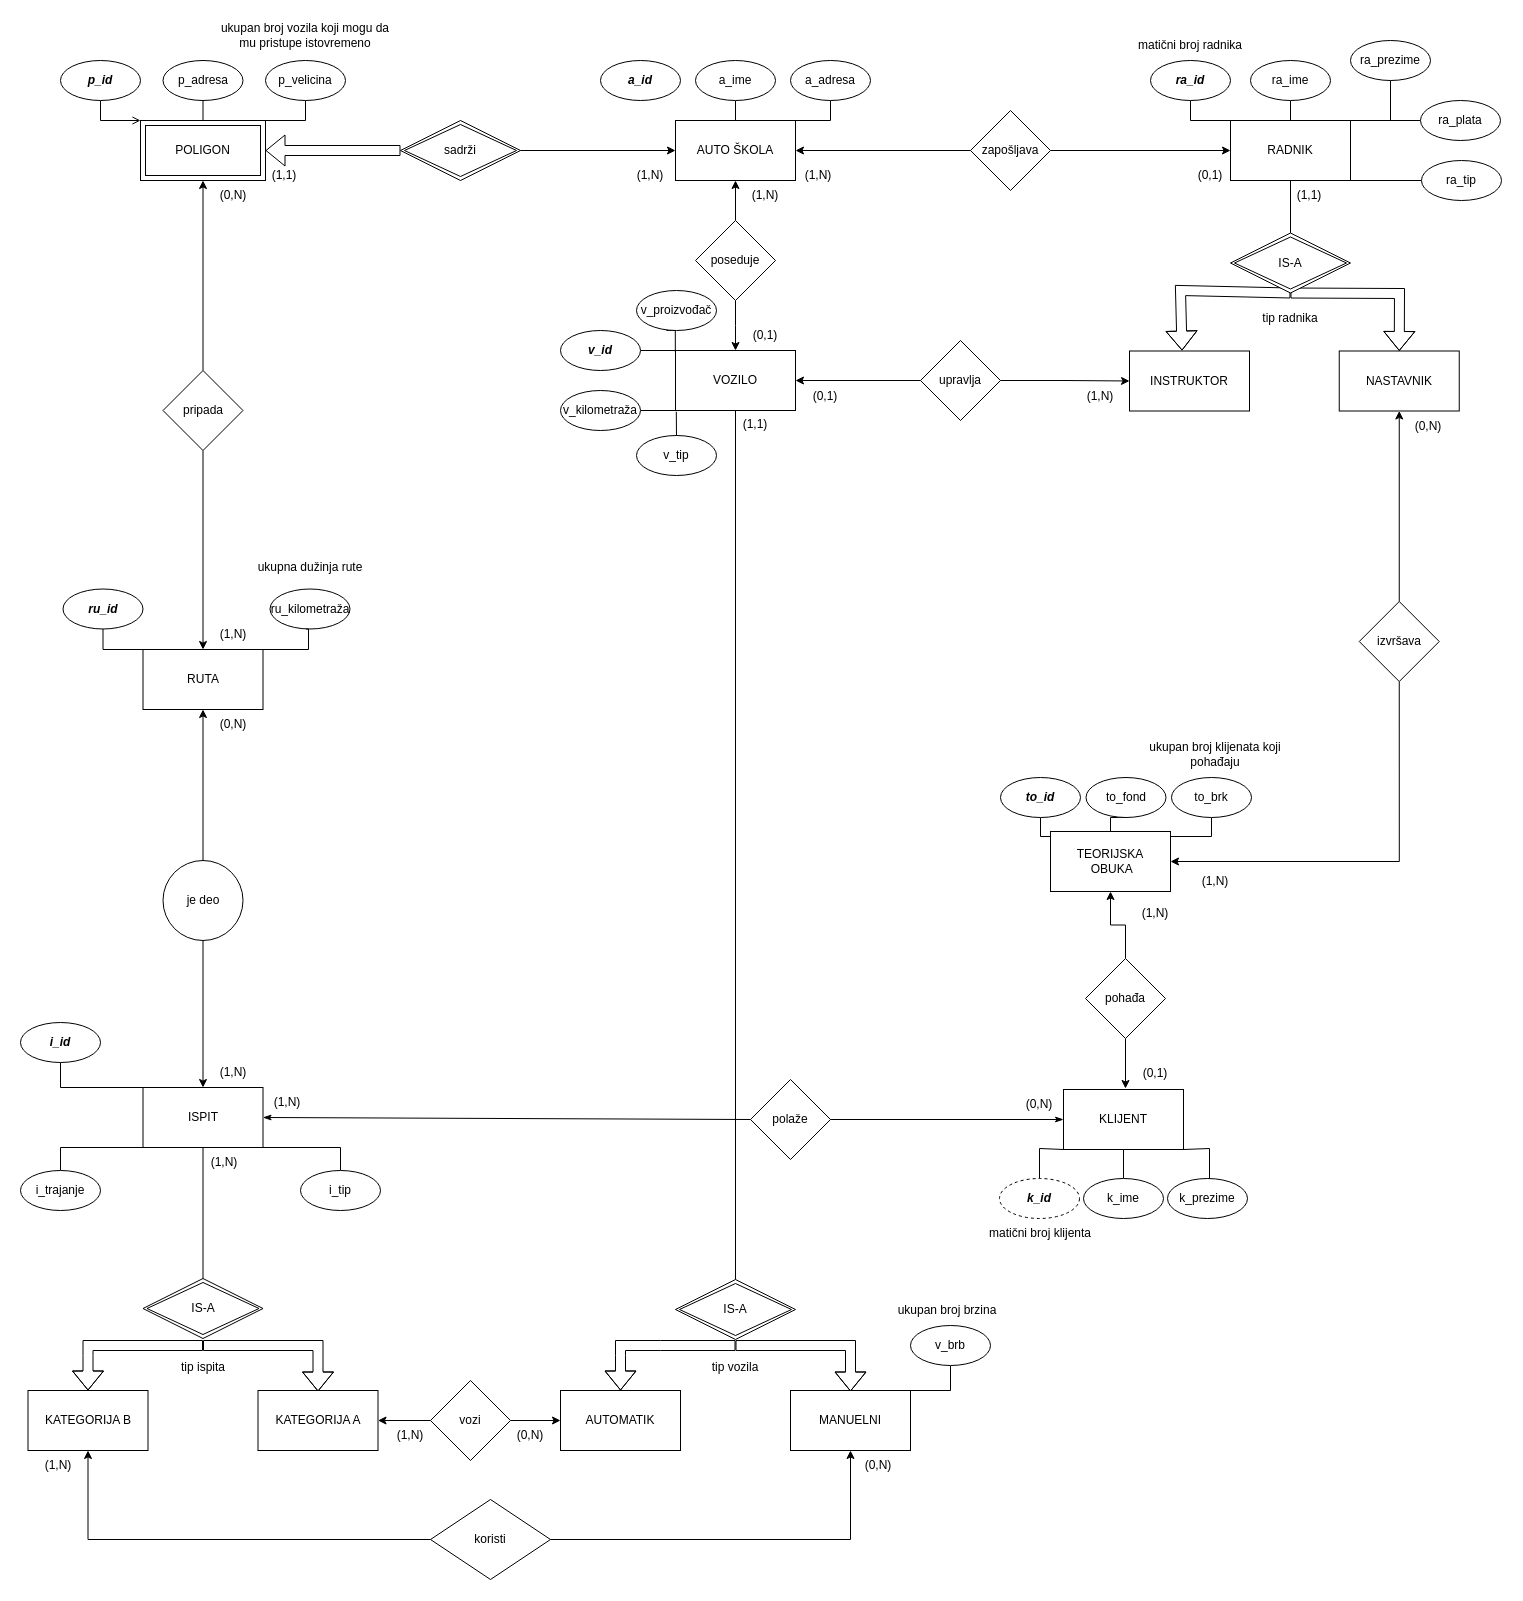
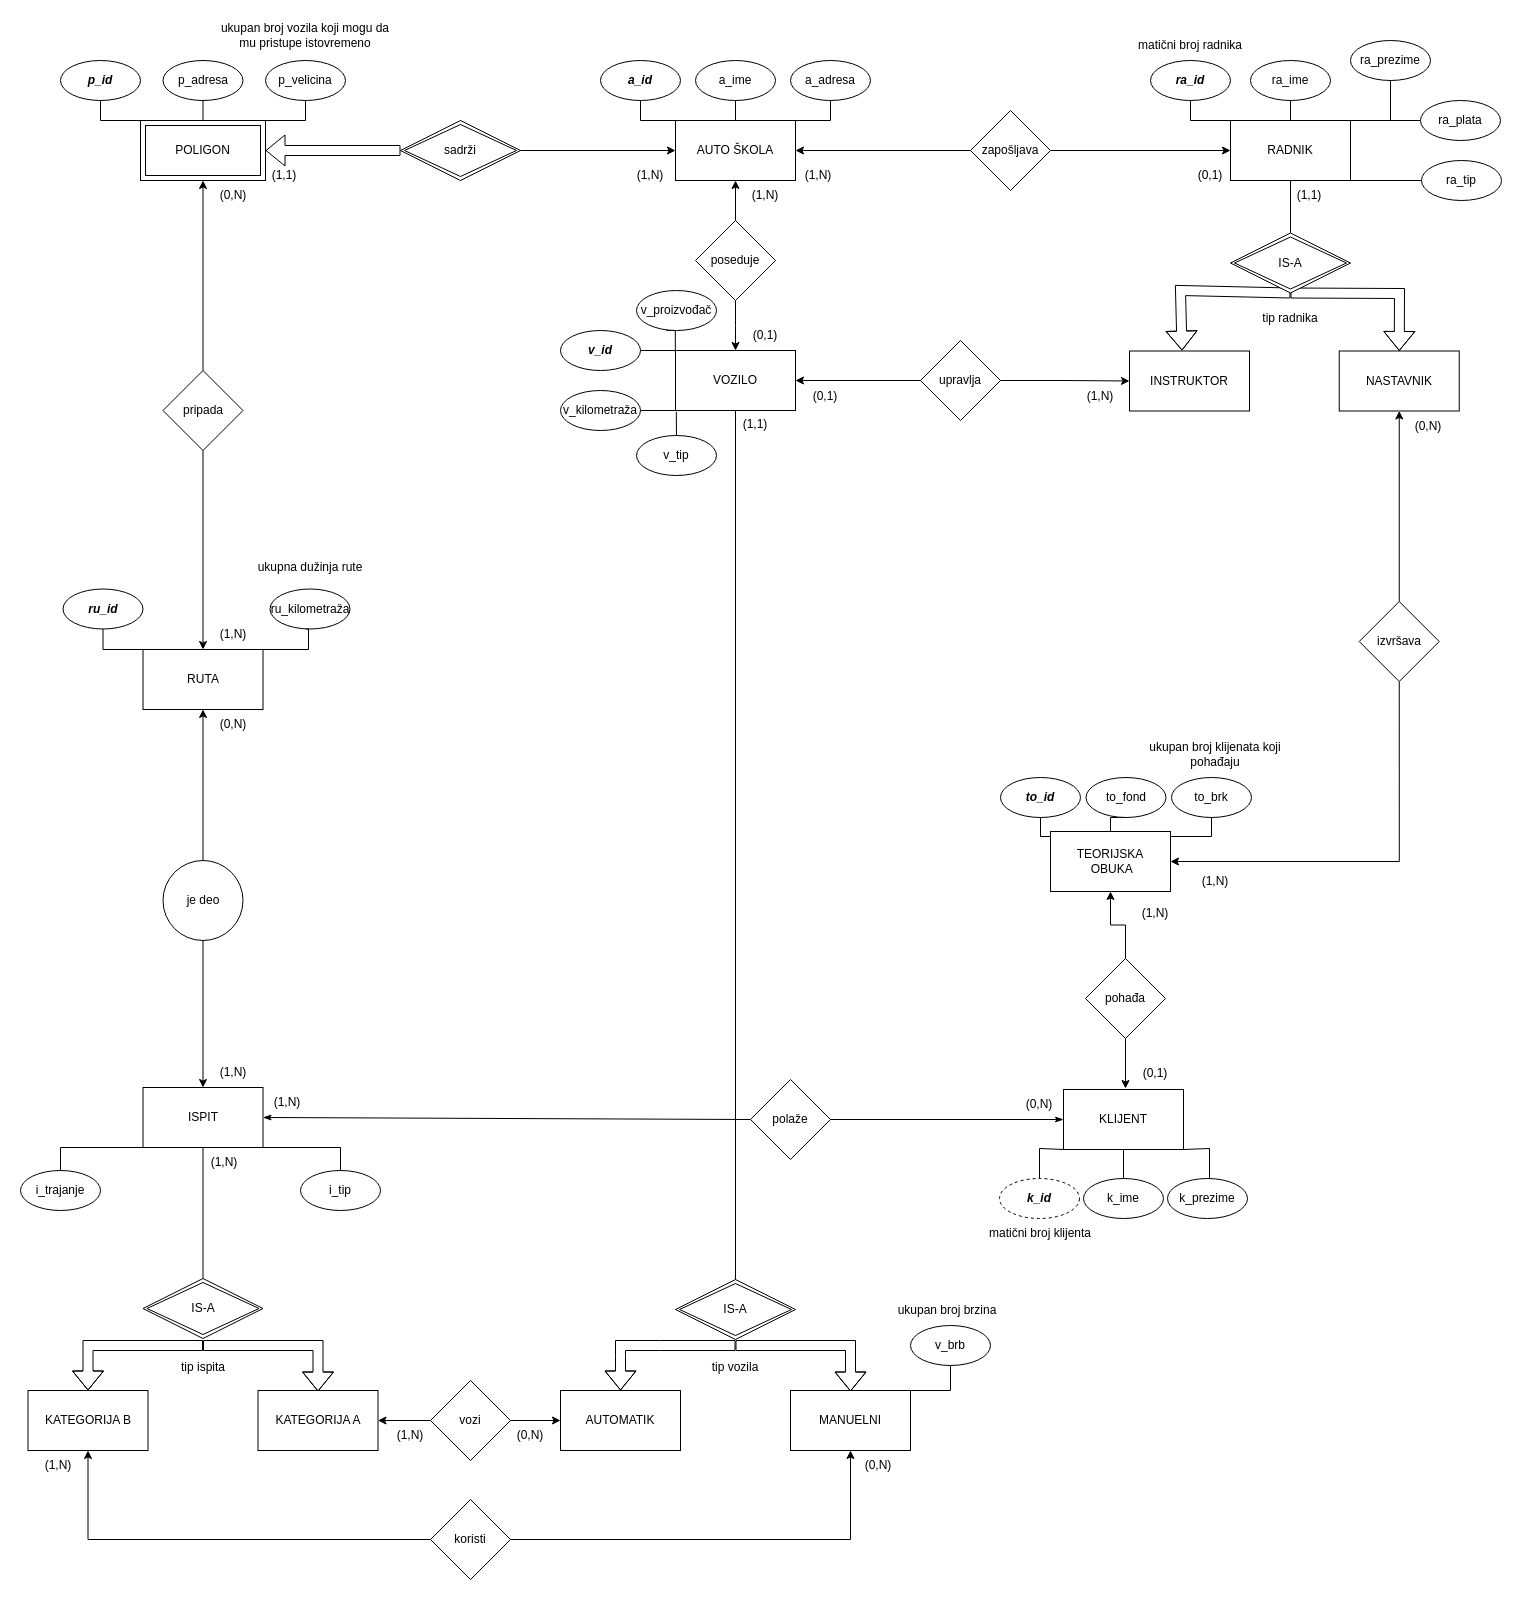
edge "p_id" -> "POLIGON": arrowhead open -> none
edge "a_id" -- "AUTO ŠKOLA": added
node "i_id": removed
edge "i_id" -- "ISPIT": removed
node "koristi": size 120x80 -> 80x80
